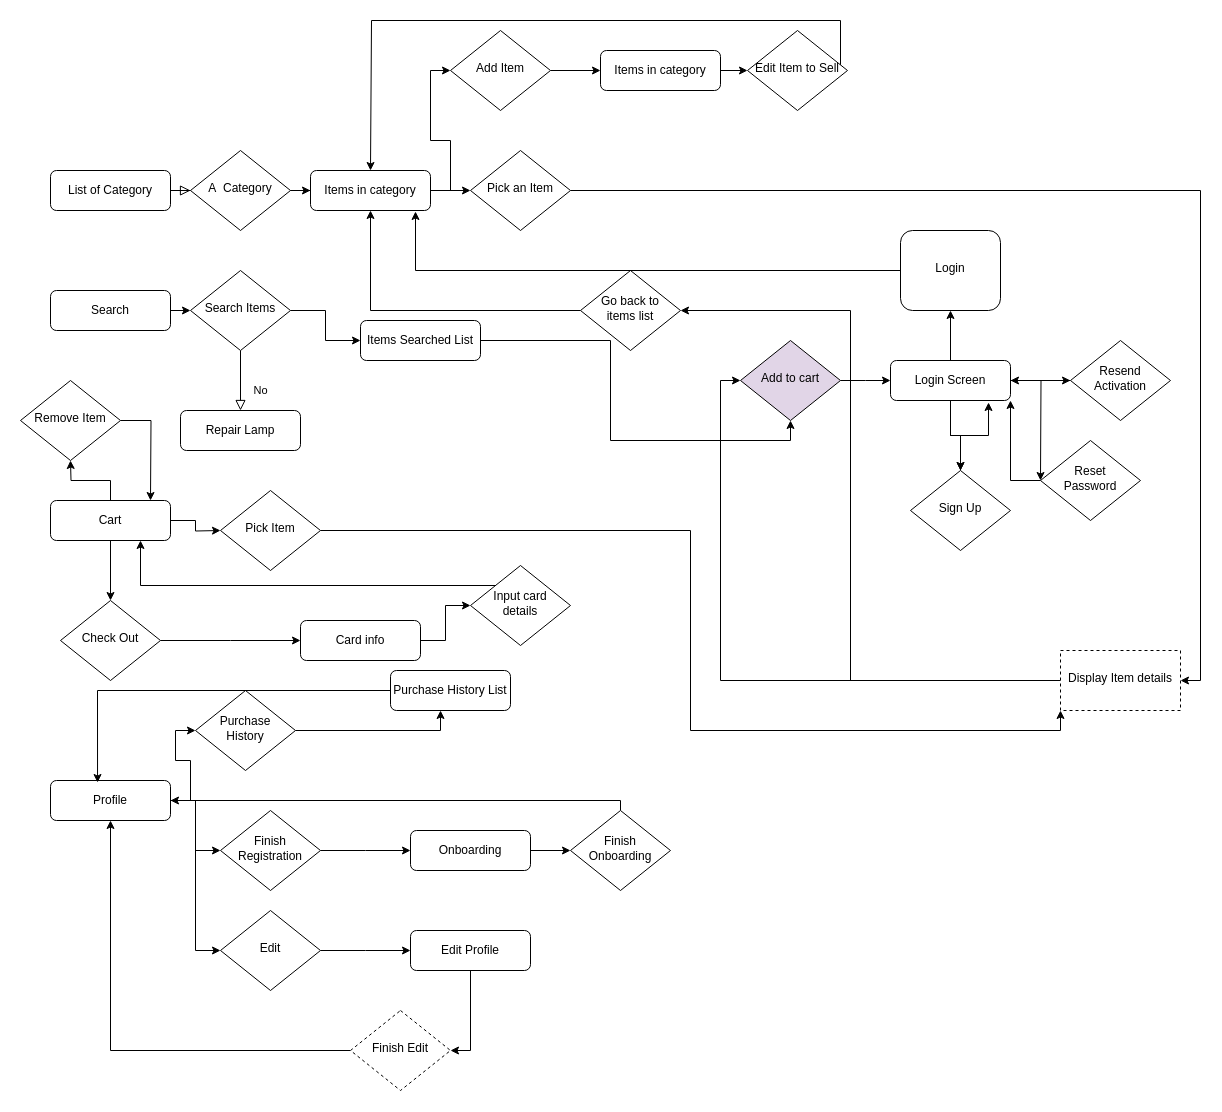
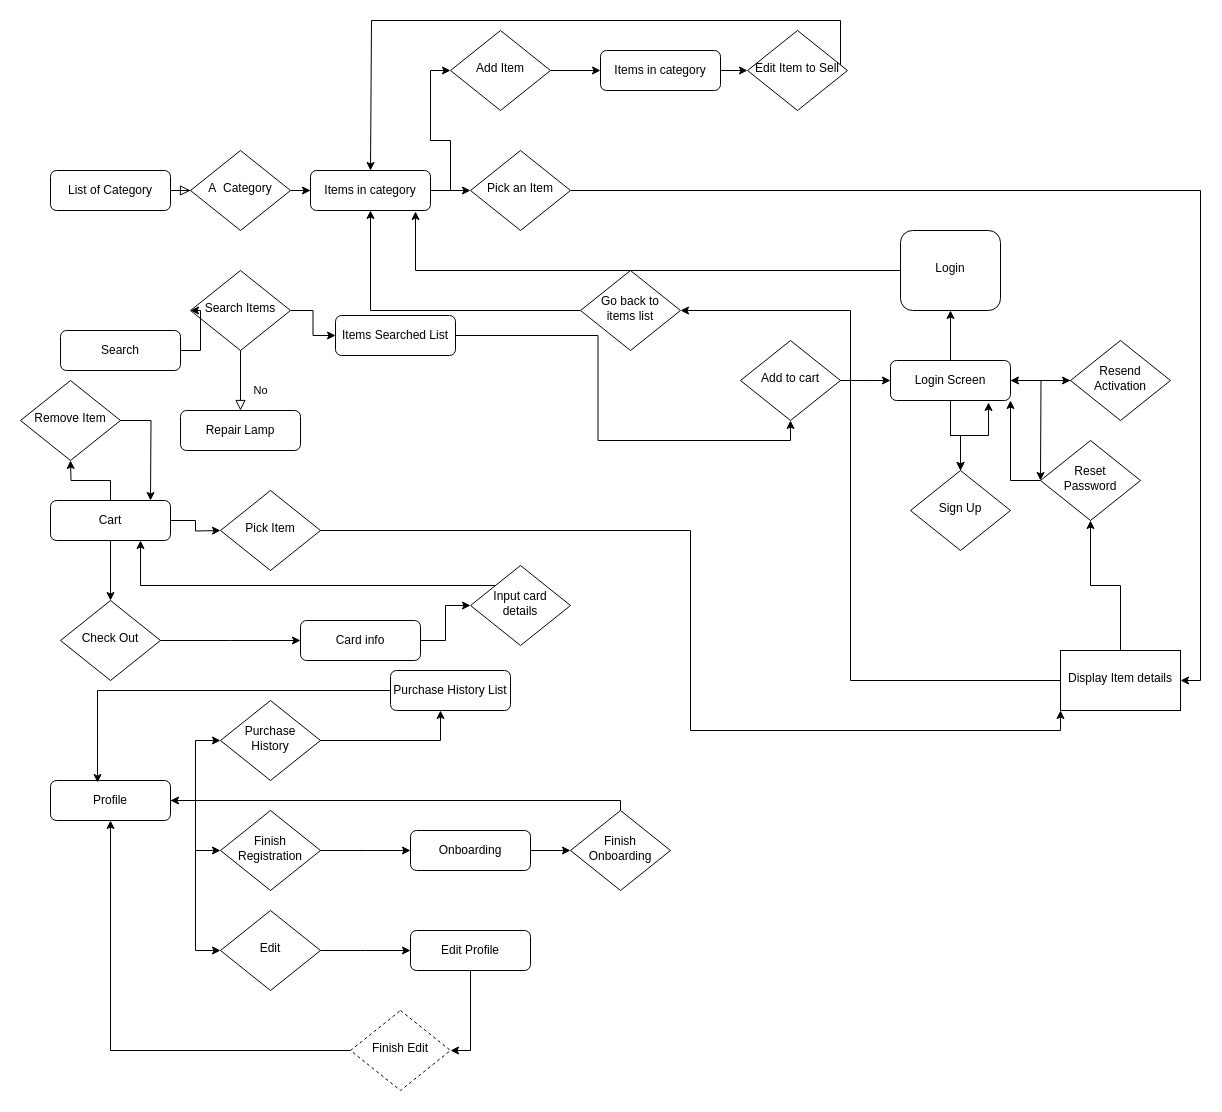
node "Search": moved (111, 311) -> (121, 351)
node "Items Searched List": moved (421, 341) -> (396, 336)
node "Add to cart": fillcolor #e1d5e7 -> #ffffff
edge "Display Item details" -> "Add to cart": now "Display Item details" -> "Reset Password"
node "Display Item details": style dashed -> solid
node "Purchase History": moved (246, 731) -> (271, 741)
